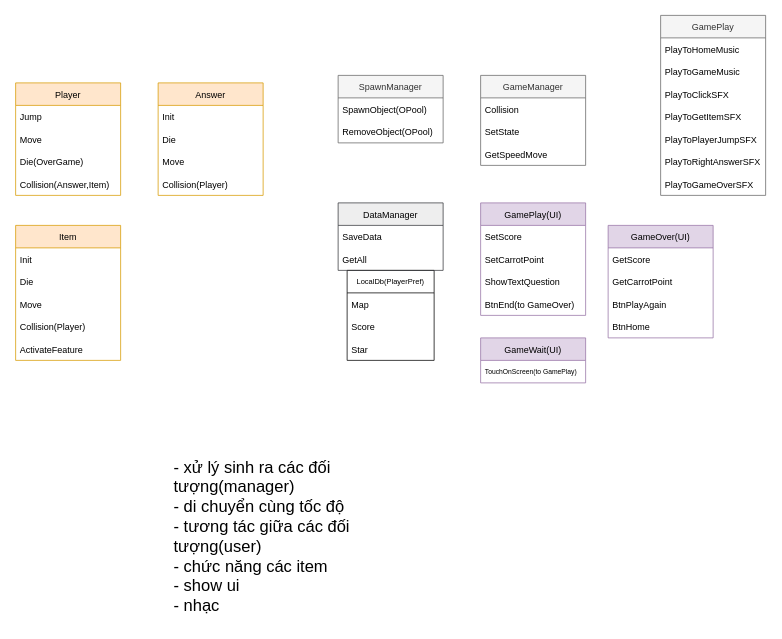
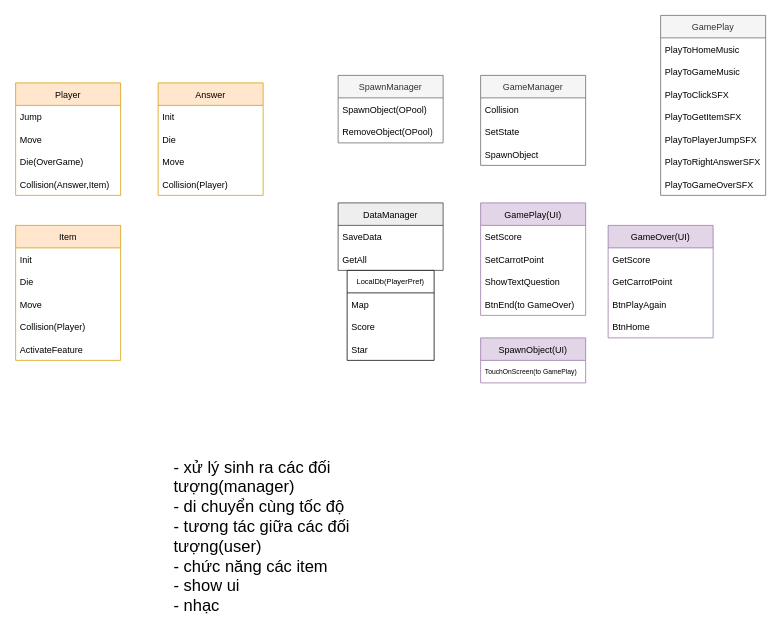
node "GetSpeedMove": label "GetSpeedMove" -> "SpawnObject"
node "GameWait(UI)": label "GameWait(UI)" -> "SpawnObject(UI)"
